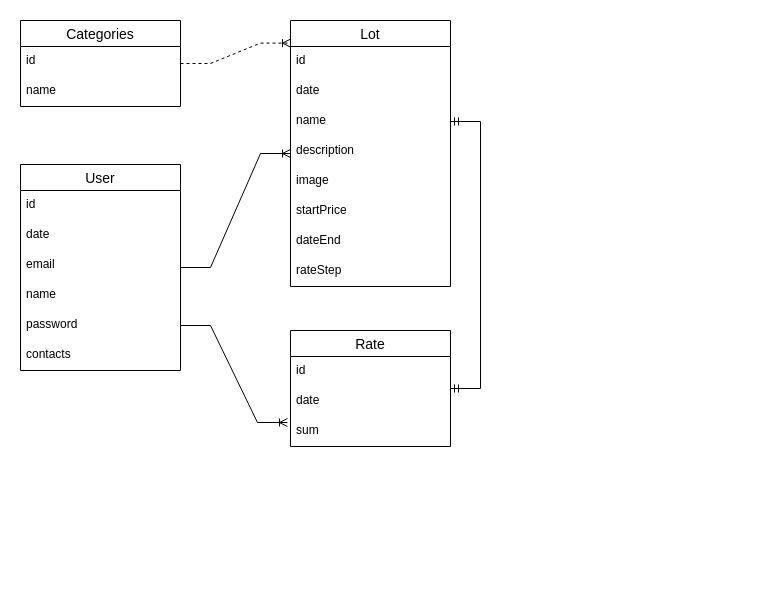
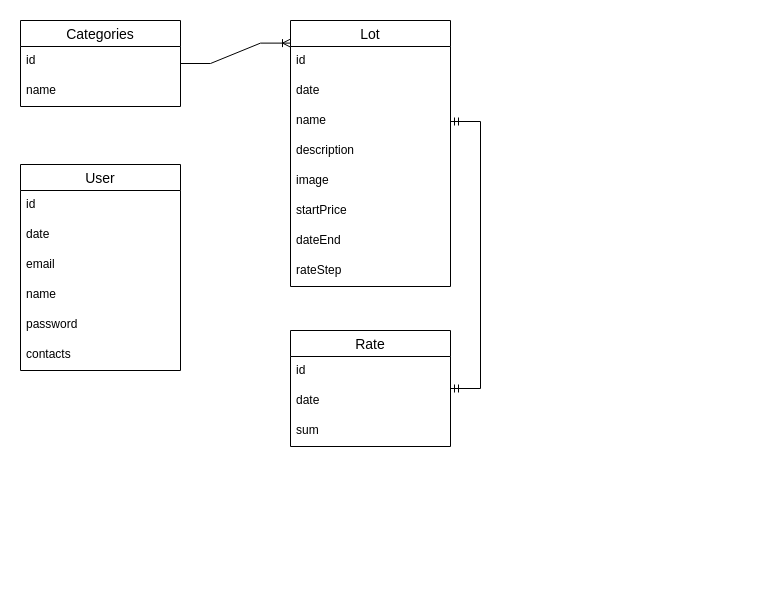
edge "Categories" -> "Lot": style dashed -> solid
edge "User" -> "Lot": removed
edge "password" -> "sum": removed
